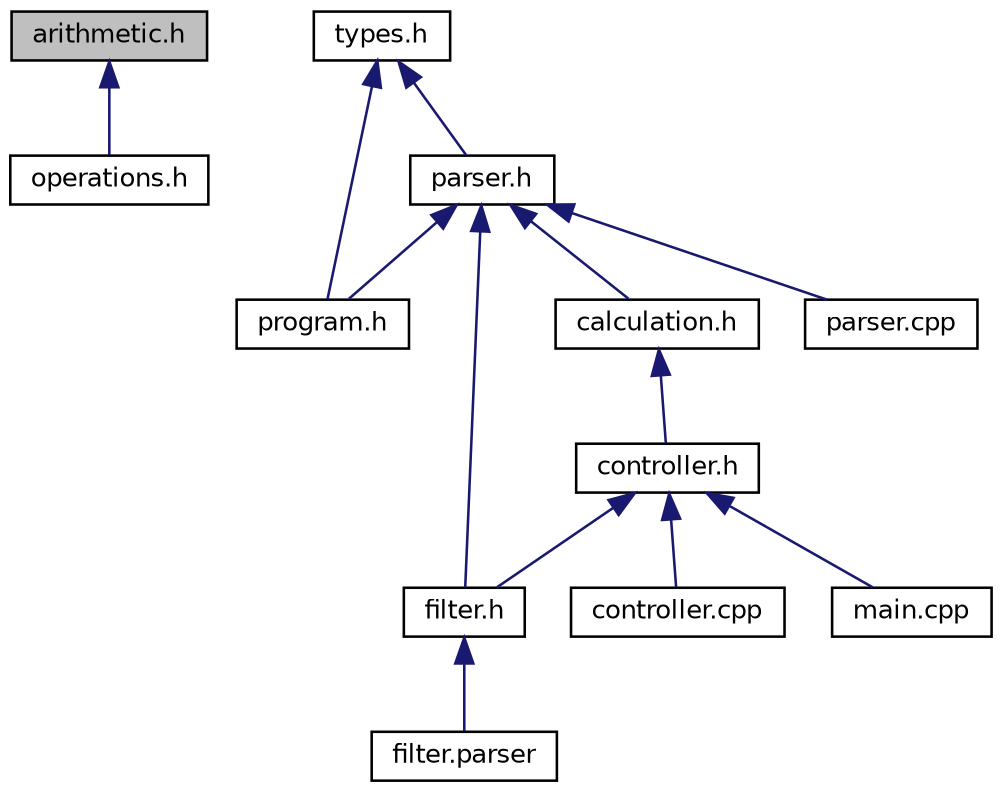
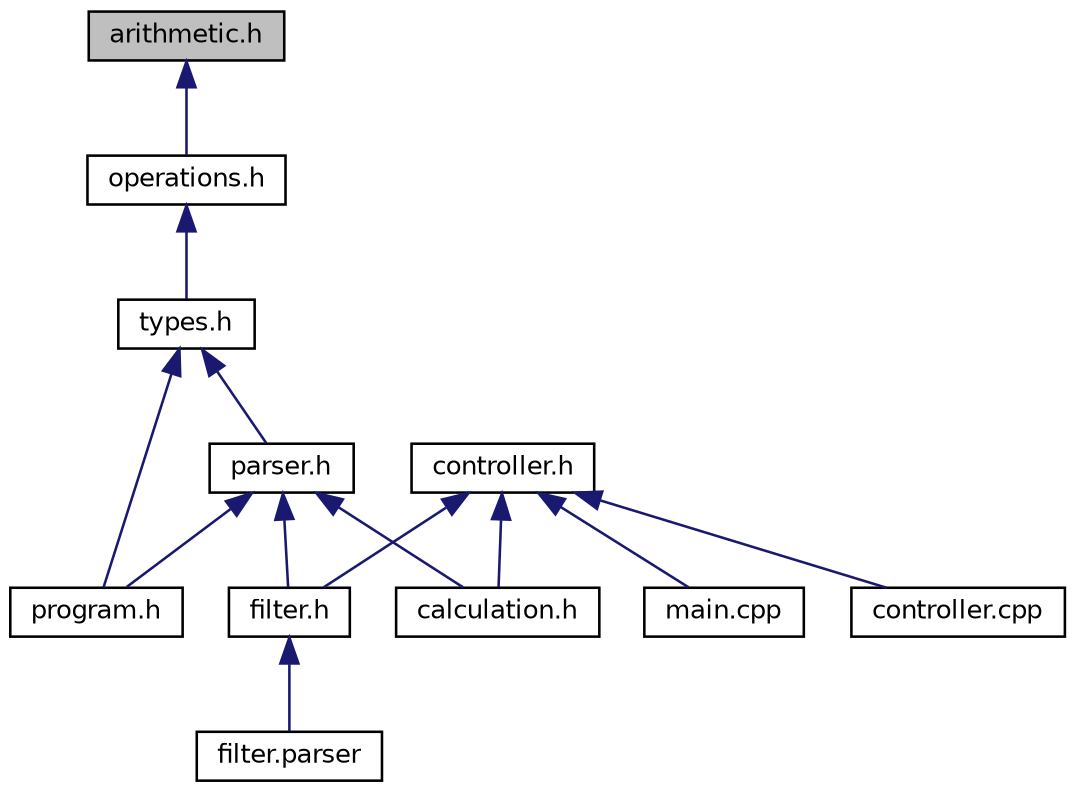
edge "types.h" -> "operations.h": added
node "parser.cpp": removed
edge "controller.h" -> "calculation.h": reversed
